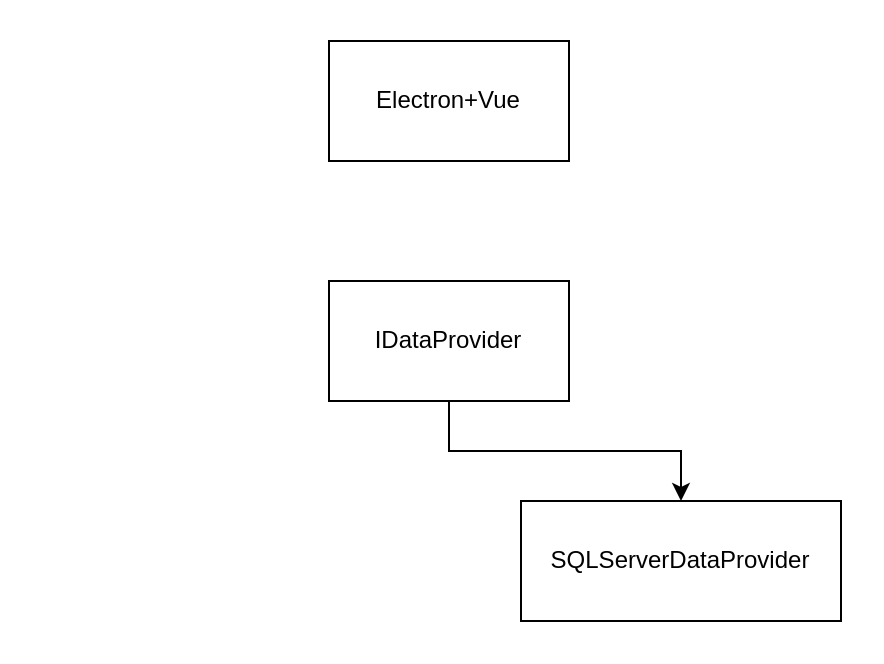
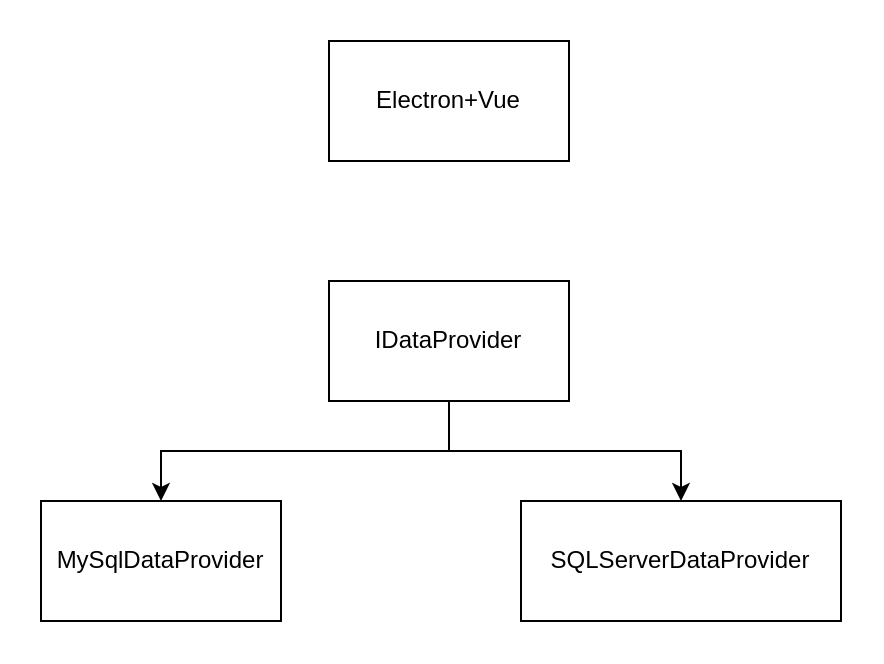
edge "IDataProvider" -> "MySqlDataProvider": added
node "MySqlDataProvider": added
